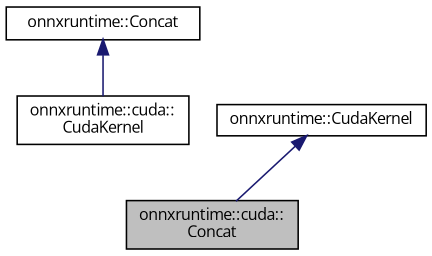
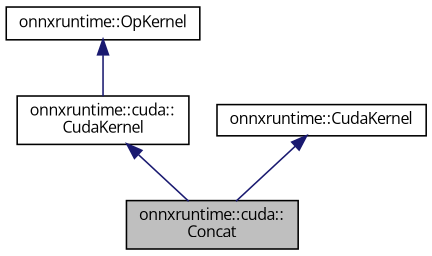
node "onnxruntime::Concat": label "onnxruntime::Concat" -> "onnxruntime::OpKernel"
edge "onnxruntime::cuda:: Concat" -> "onnxruntime::cuda:: CudaKernel": added
